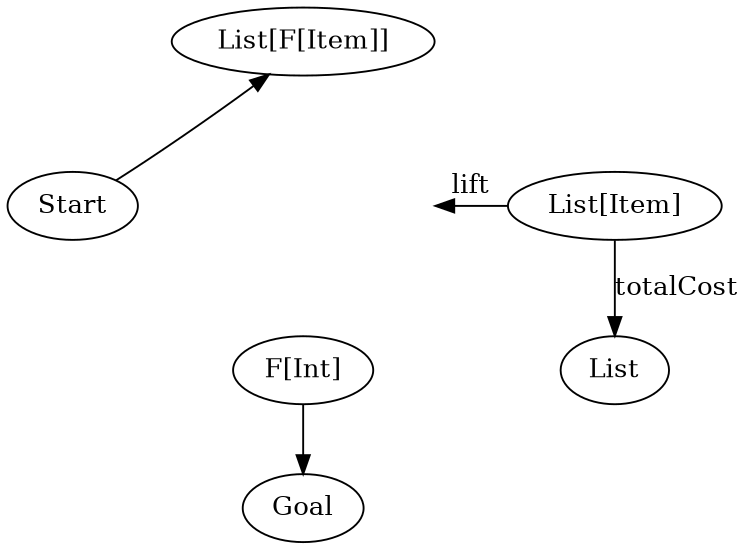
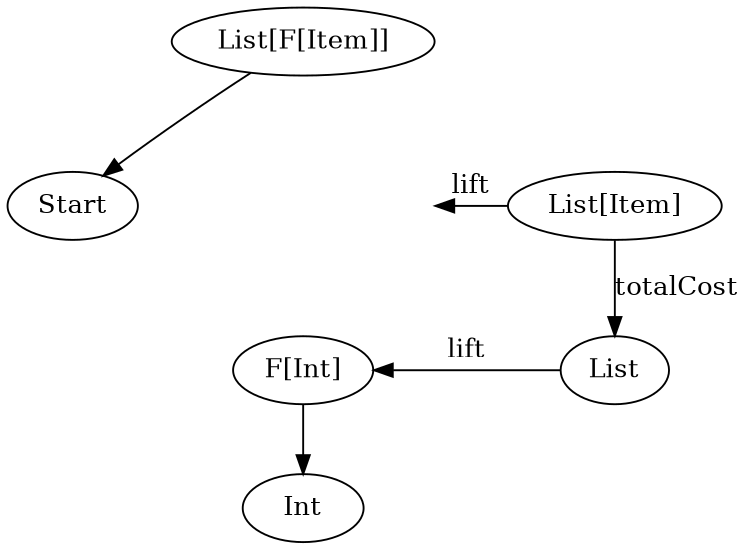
edge "Start" -> "List[F[Item]]": reversed
edge "List" -> "F[Int]": added, label "lift"
node "Goal": label "Goal" -> "Int"
